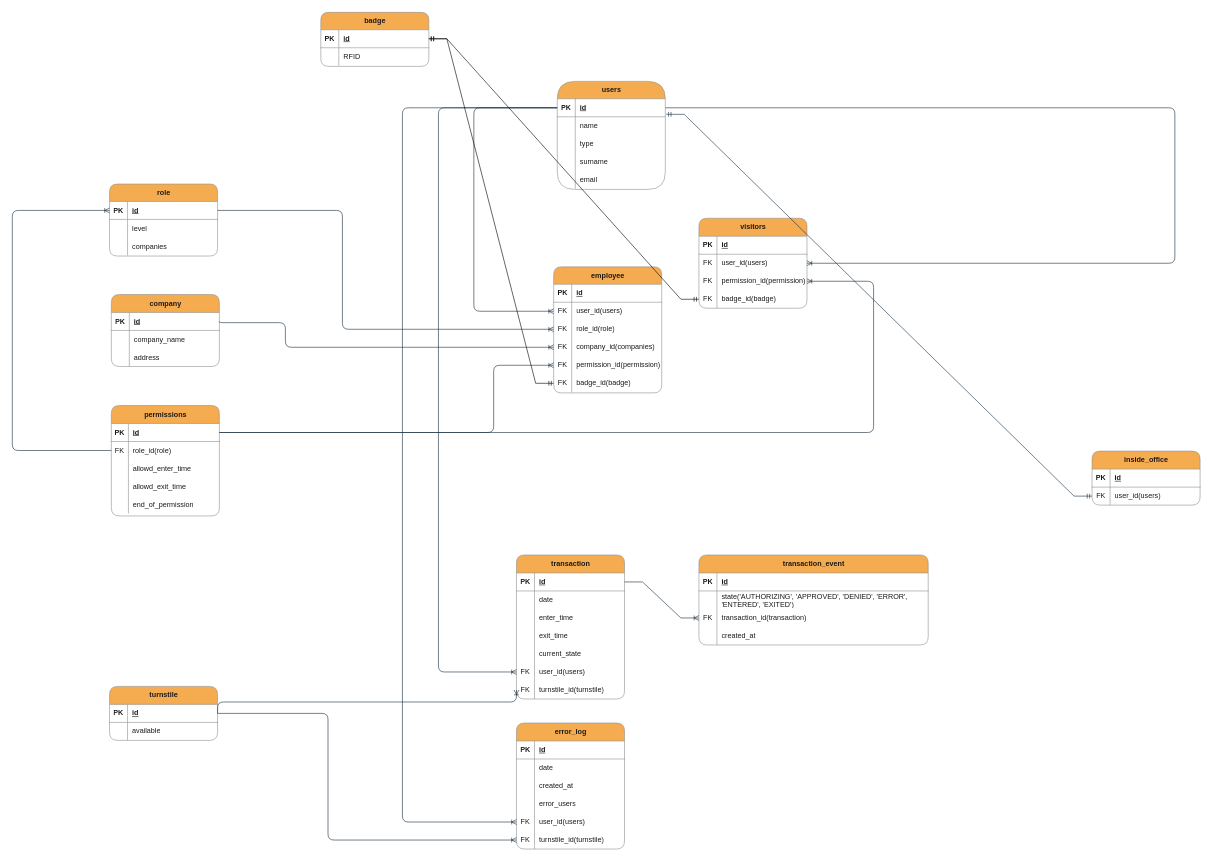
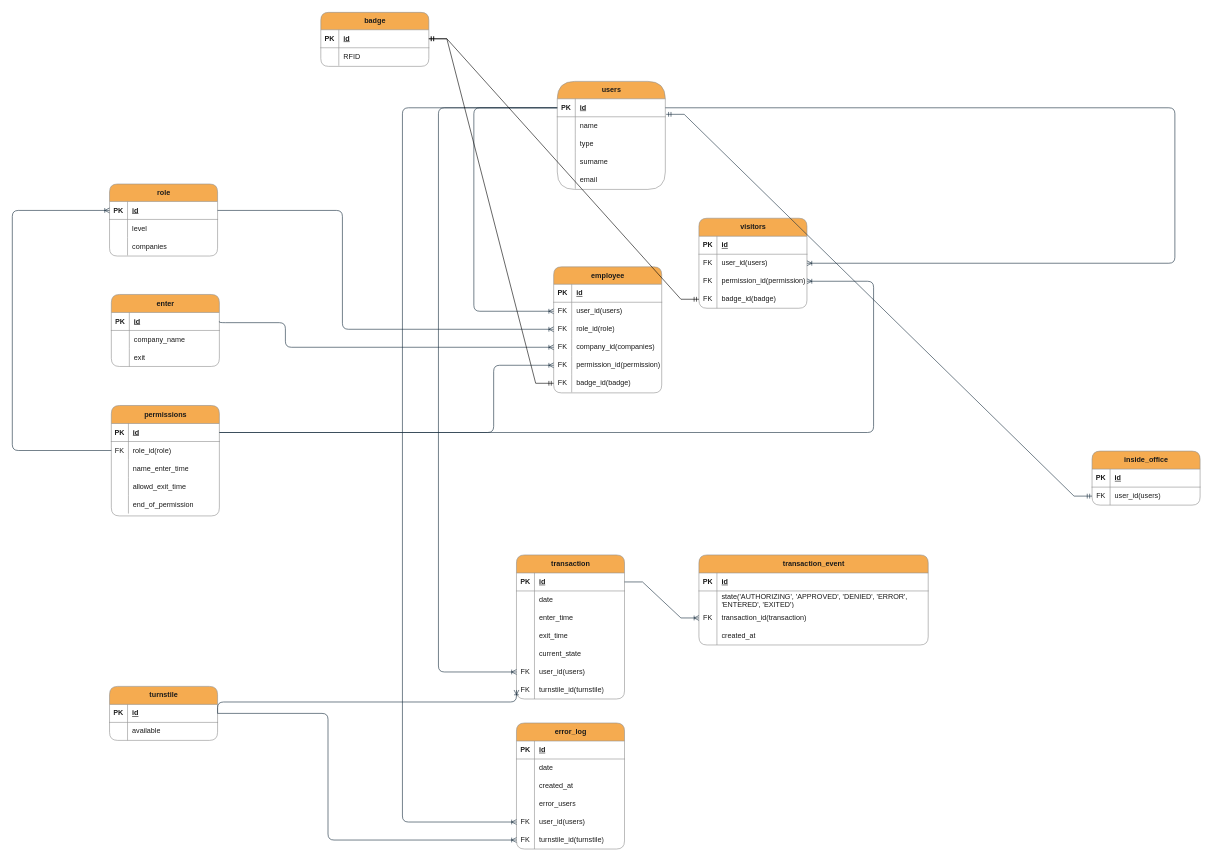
node "company": label "company" -> "enter"
node "address": label "address" -> "exit"
node "allowd_enter_time": label "allowd_enter_time" -> "name_enter_time"
